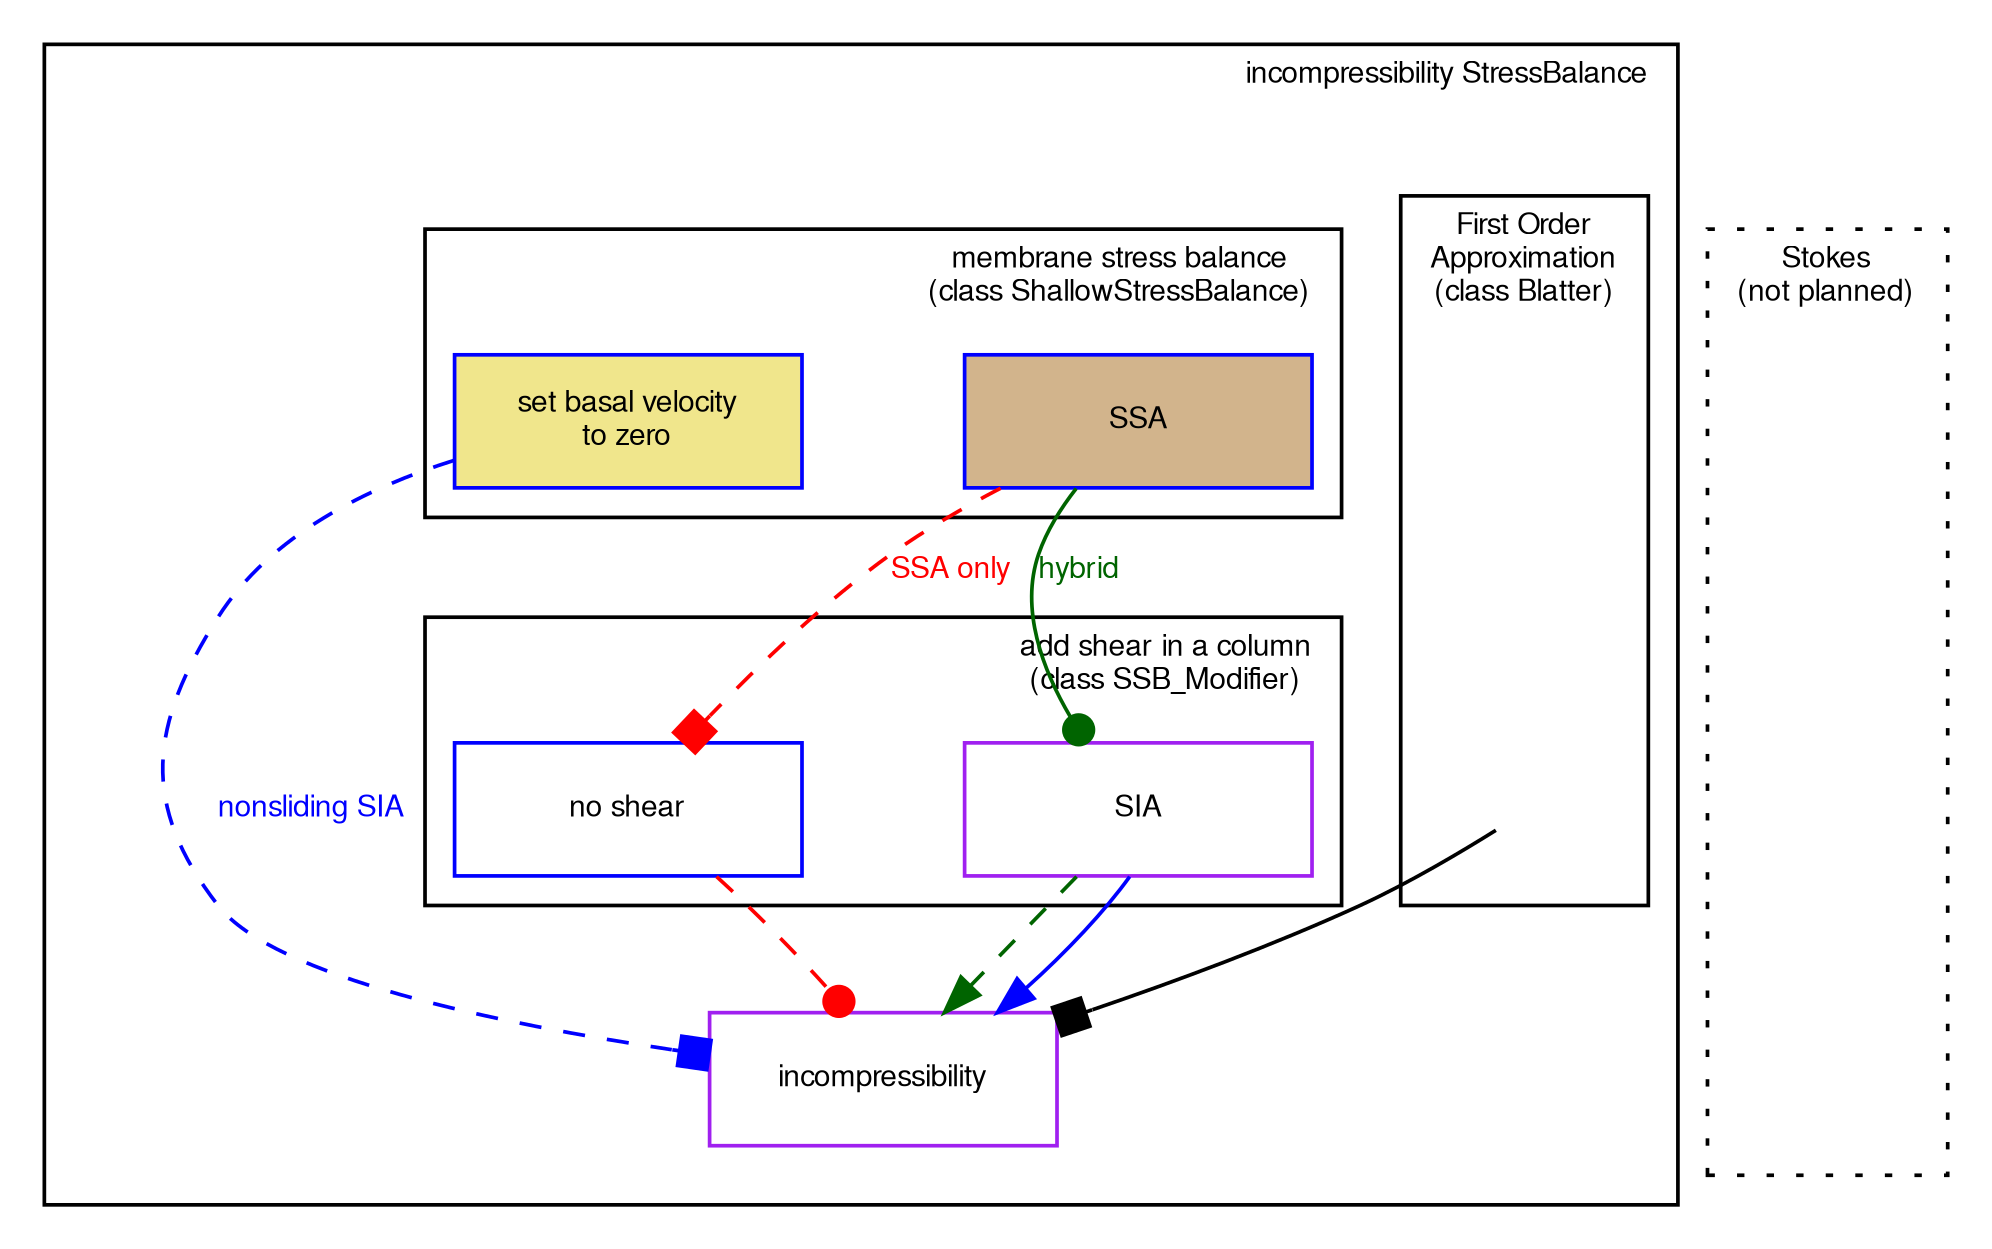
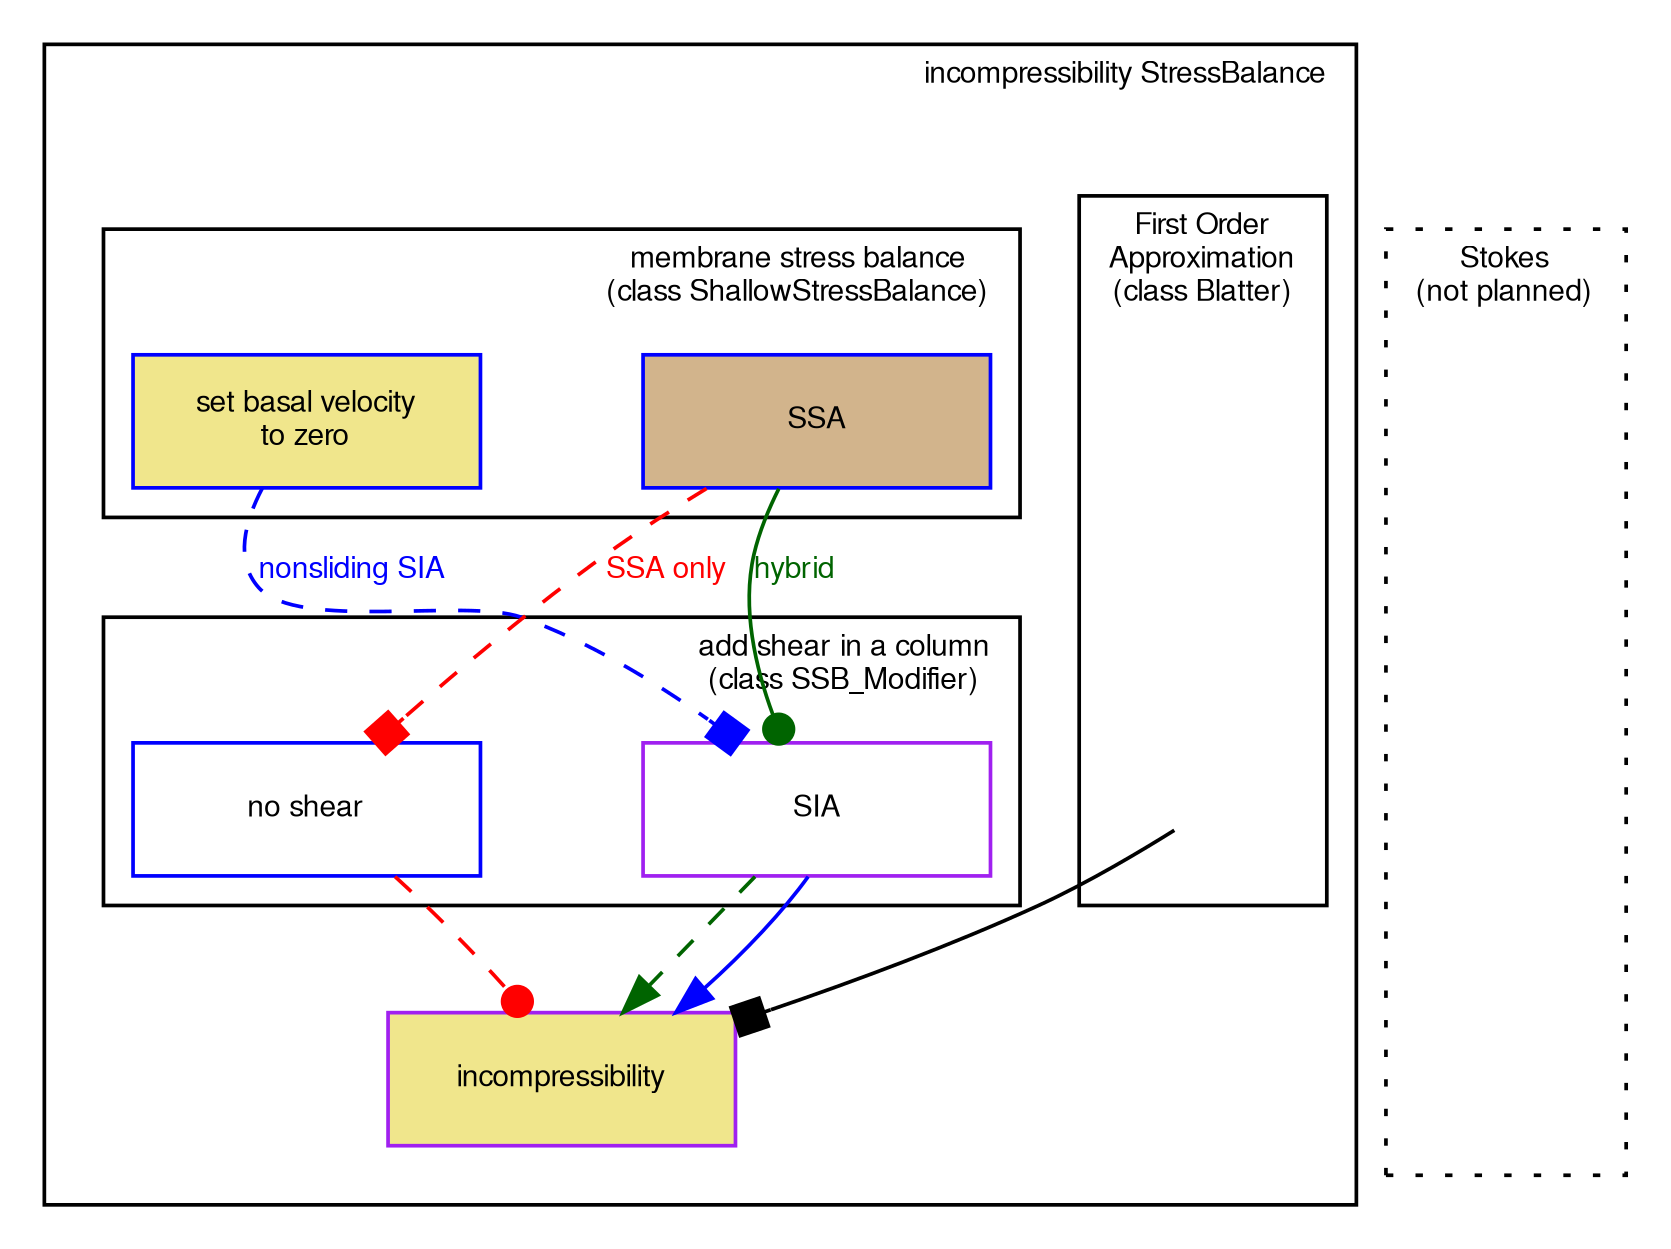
edge "set basal velocity to zero" -> "incompressibility": now "set basal velocity to zero" -> "SIA"
node "incompressibility": fillcolor white -> khaki
